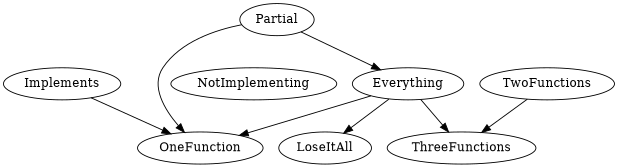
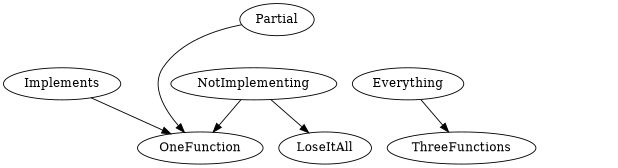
edge "Partial" -> "Everything": removed
node "TwoFunctions": removed
edge "Everything" -> "LoseItAll": now "NotImplementing" -> "LoseItAll"
edge "Everything" -> "OneFunction": now "NotImplementing" -> "OneFunction"
